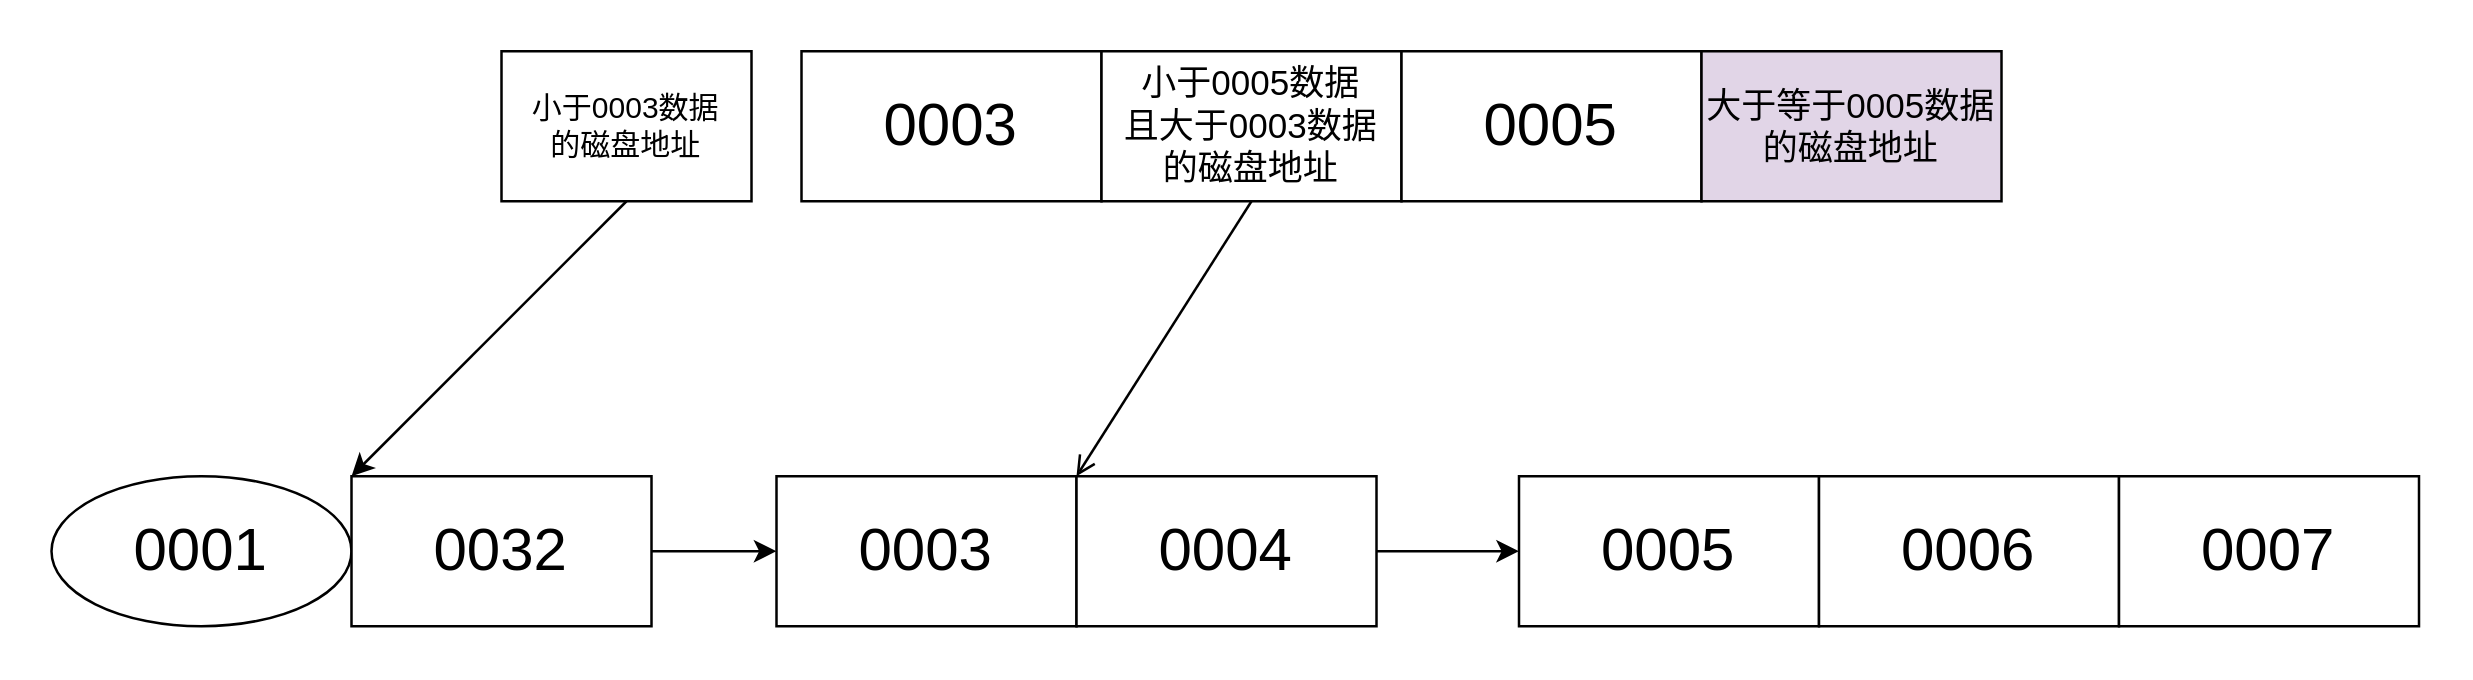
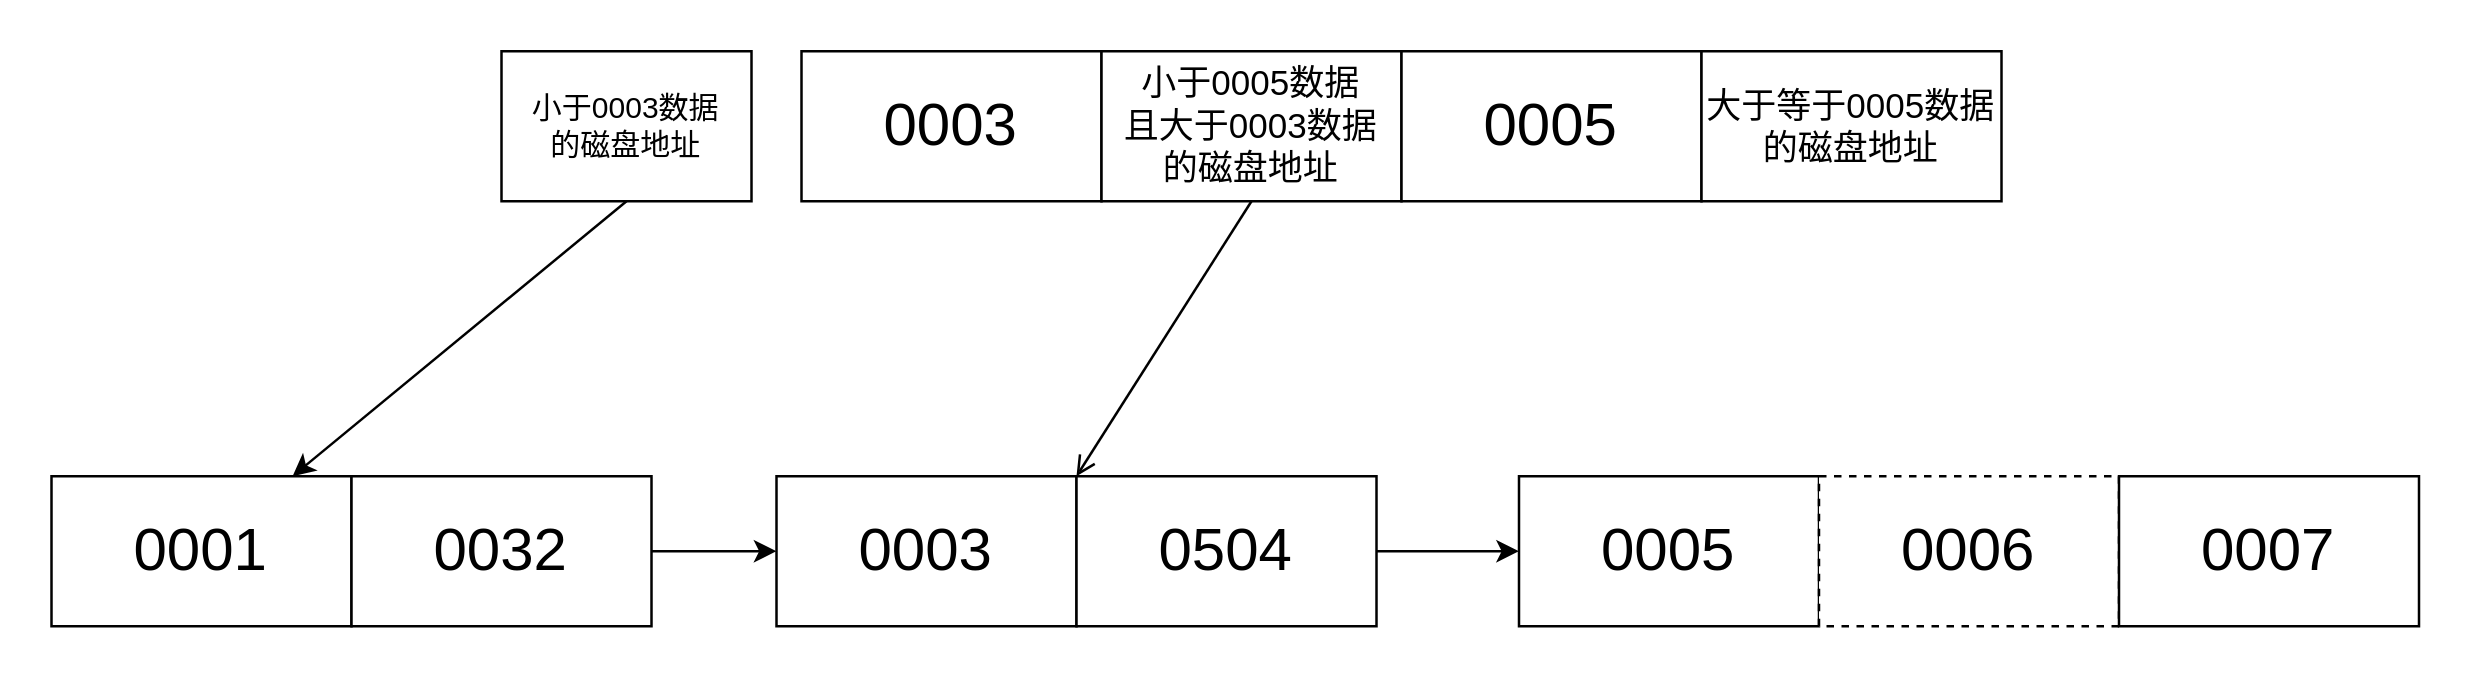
node "大于等于0005数据 的磁盘地址": fillcolor #e1d5e7 -> #ffffff
edge "小于0003数据 的磁盘地址" -> "0032": now "小于0003数据 的磁盘地址" -> "0001"
node "0001": shape ellipse -> rectangle
node "0004": label "0004" -> "0504"
node "0006": style solid -> dashed
